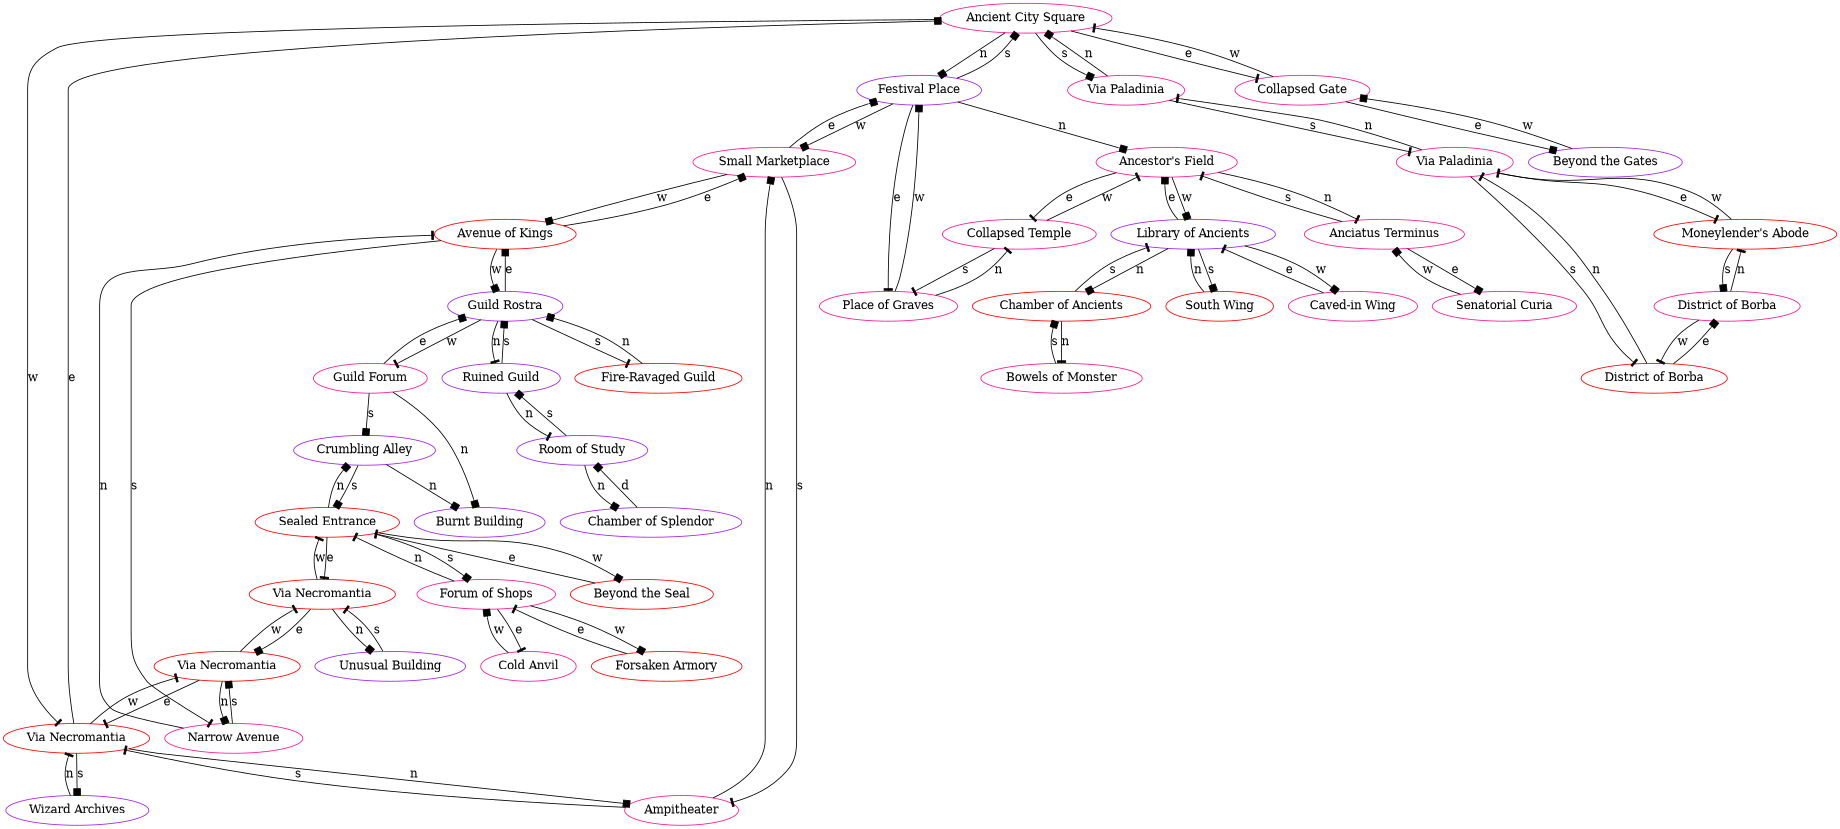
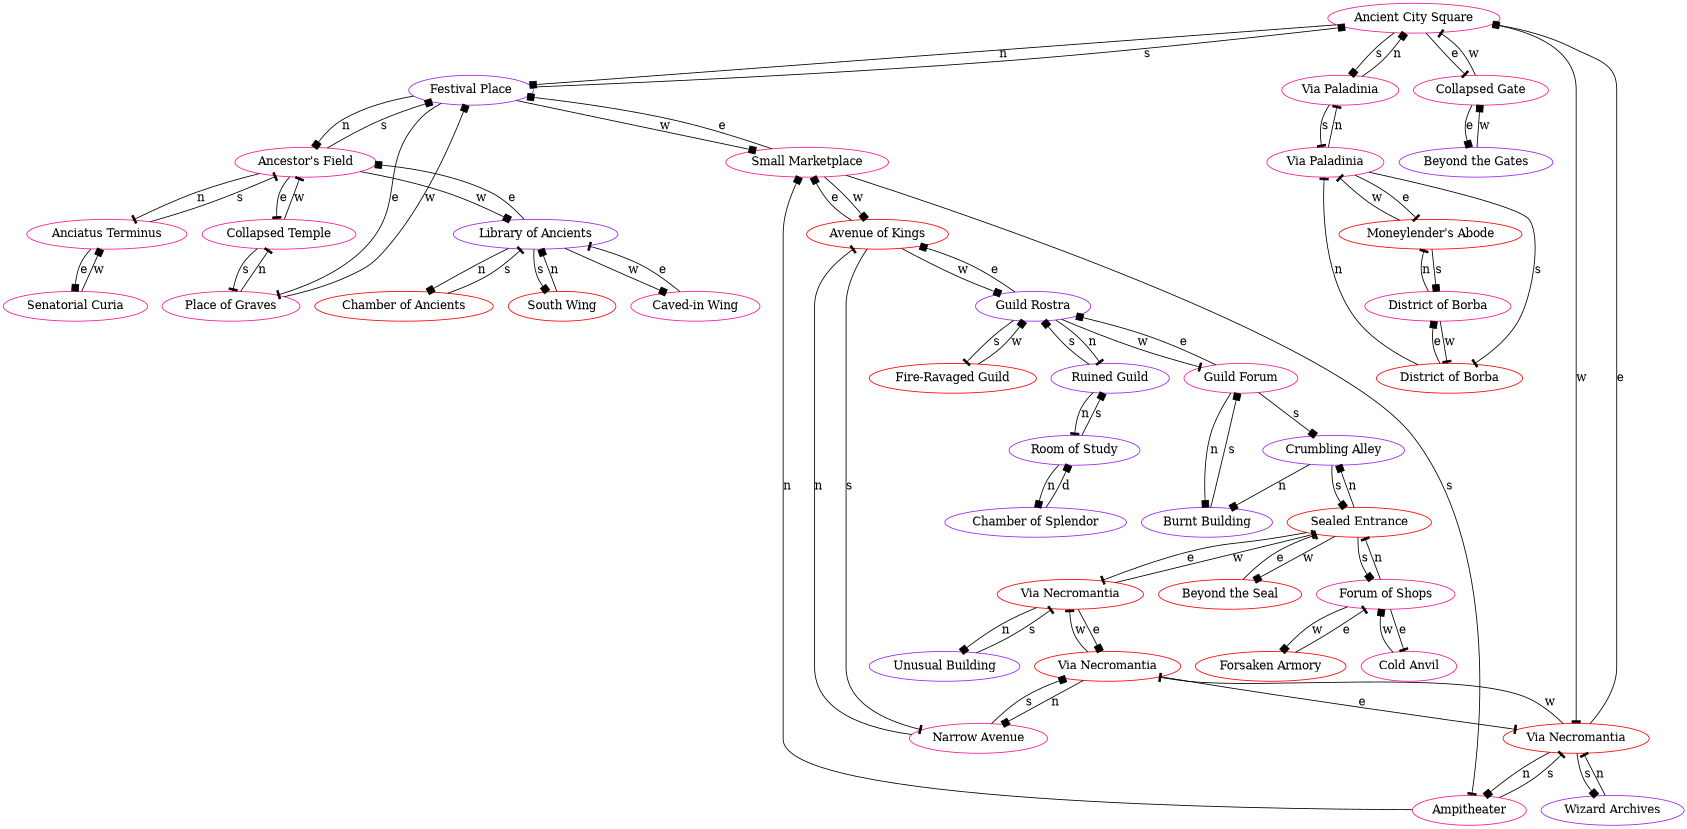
edge "Ancestor's Field" -> "Festival Place": added, label "s"
edge "Fire-Ravaged Guild" -> "Guild Rostra": label "n" -> "w"
node "Bowels of Monster": removed
edge "Burnt Building" -> "Guild Forum": added, label "s"
